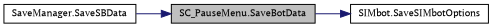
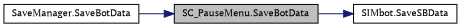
node "SaveManager.SaveSBData": label "SaveManager.SaveSBData" -> "SaveManager.SaveBotData"
node "SIMbot.SaveSIMbotOptions": label "SIMbot.SaveSIMbotOptions" -> "SIMbot.SaveSBData"
